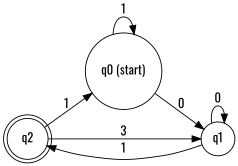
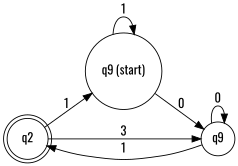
node "q0 (start)": label "q0 (start)" -> "q9 (start)"
node "q1": label "q1" -> "q9"
